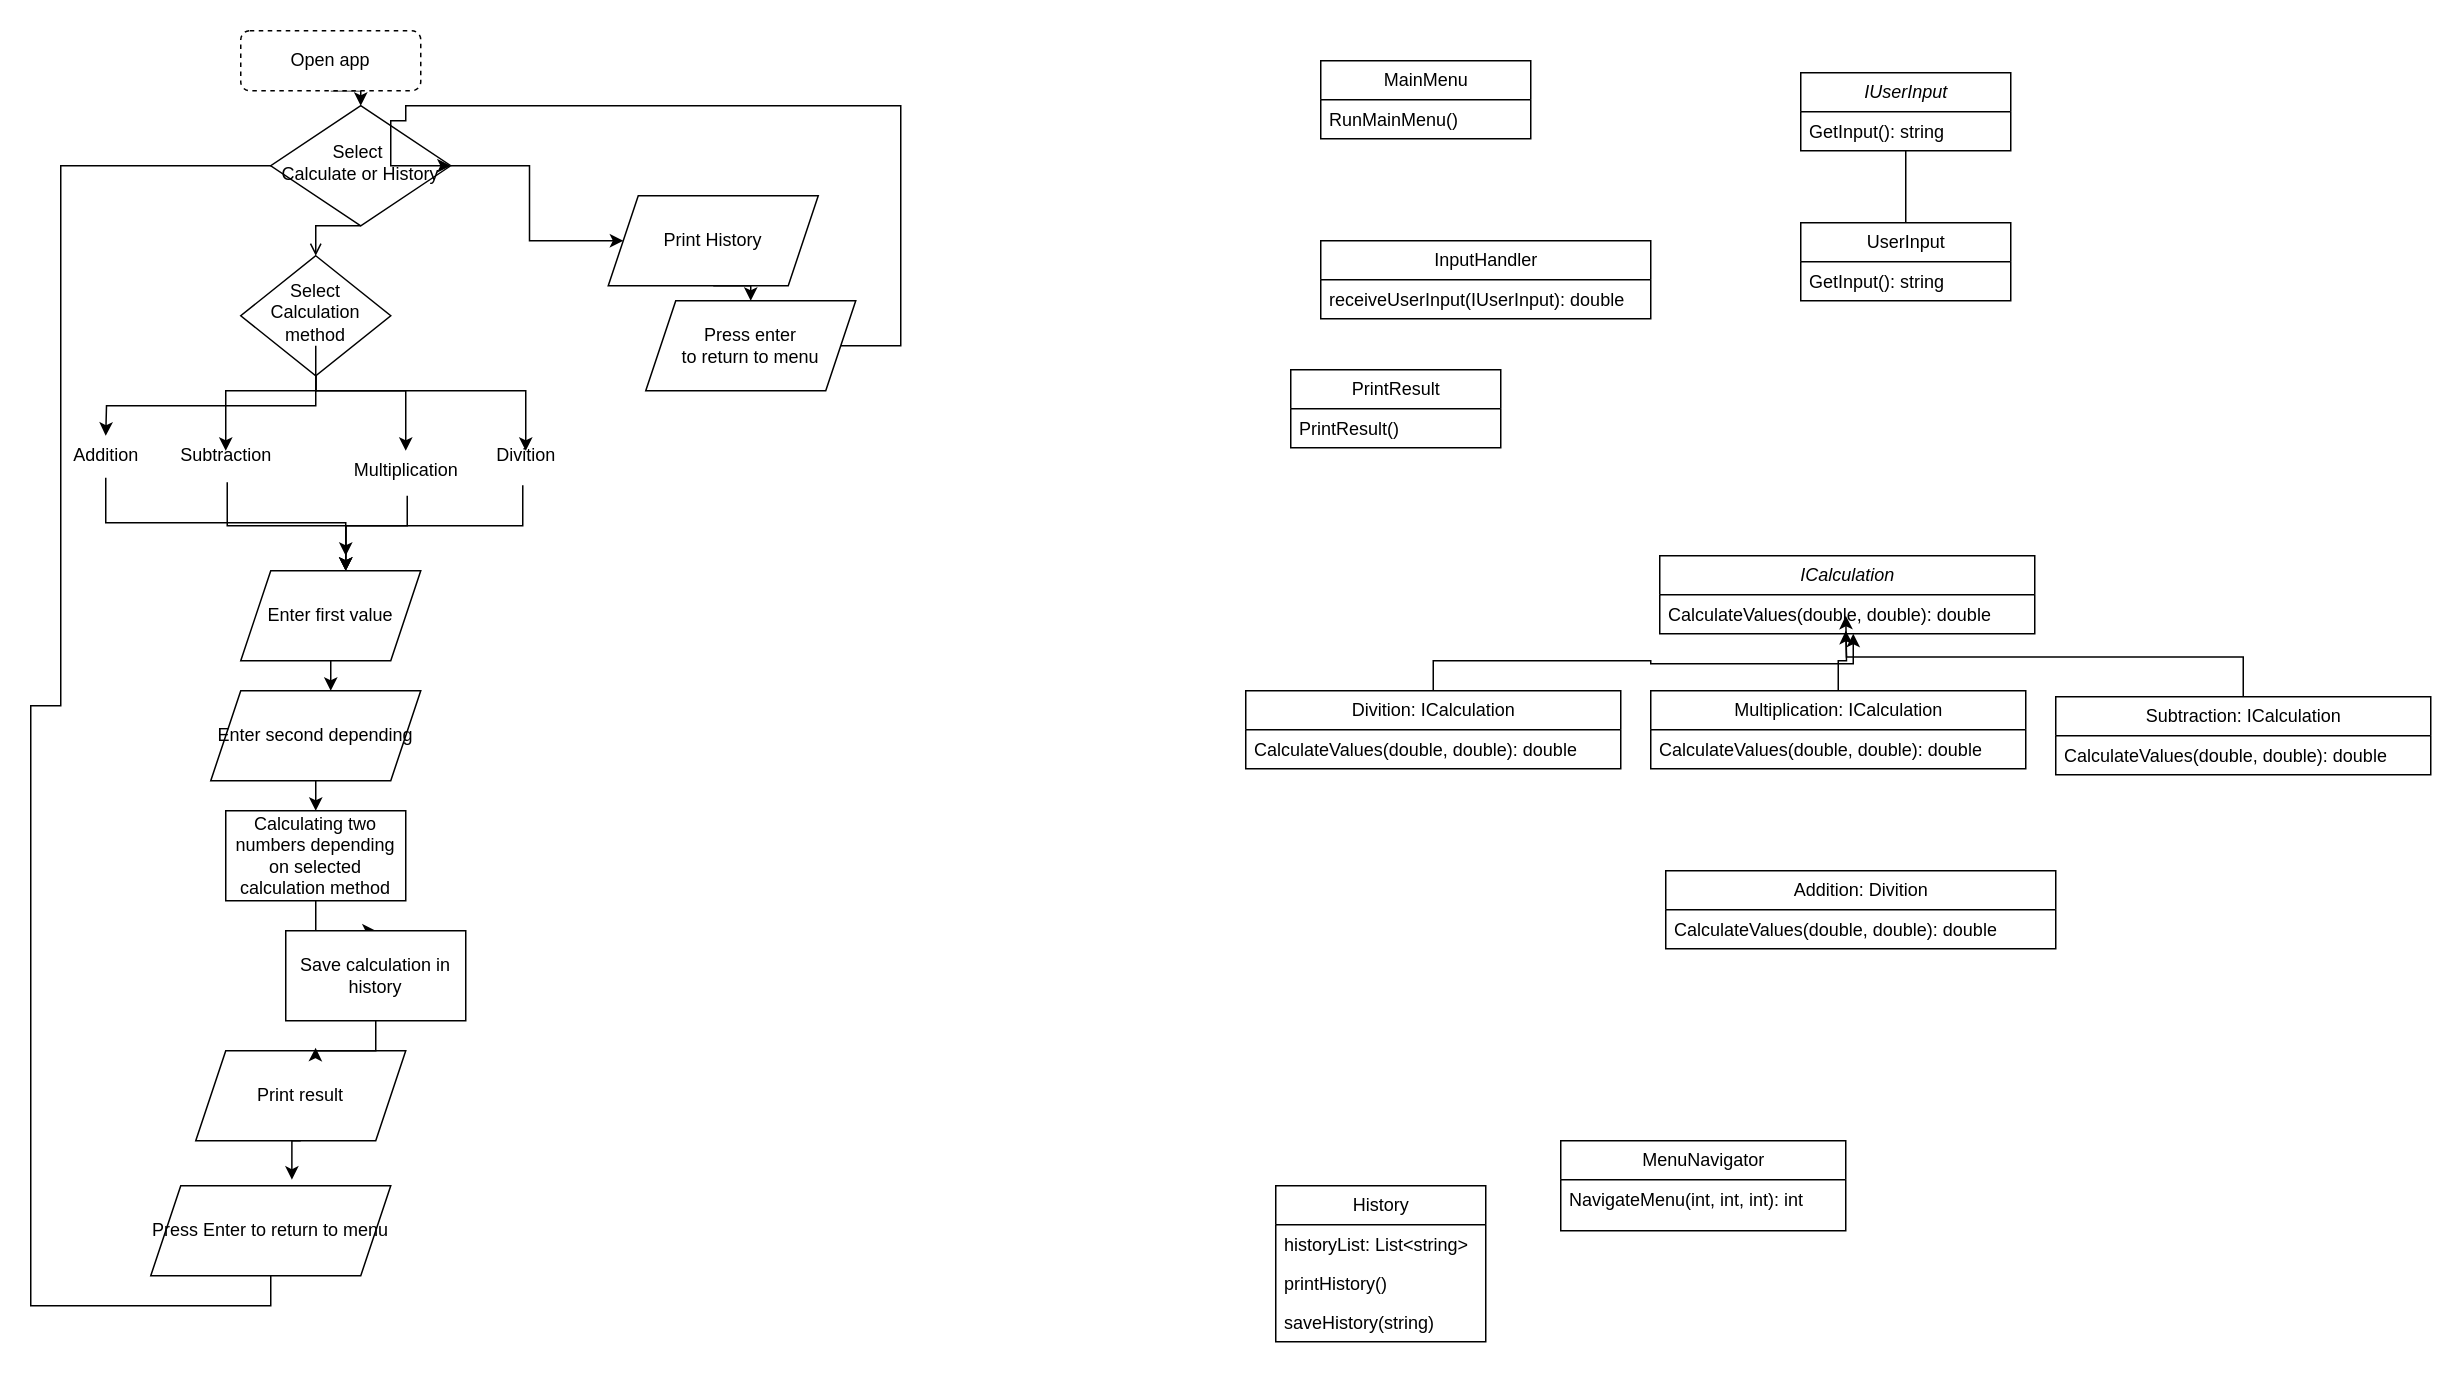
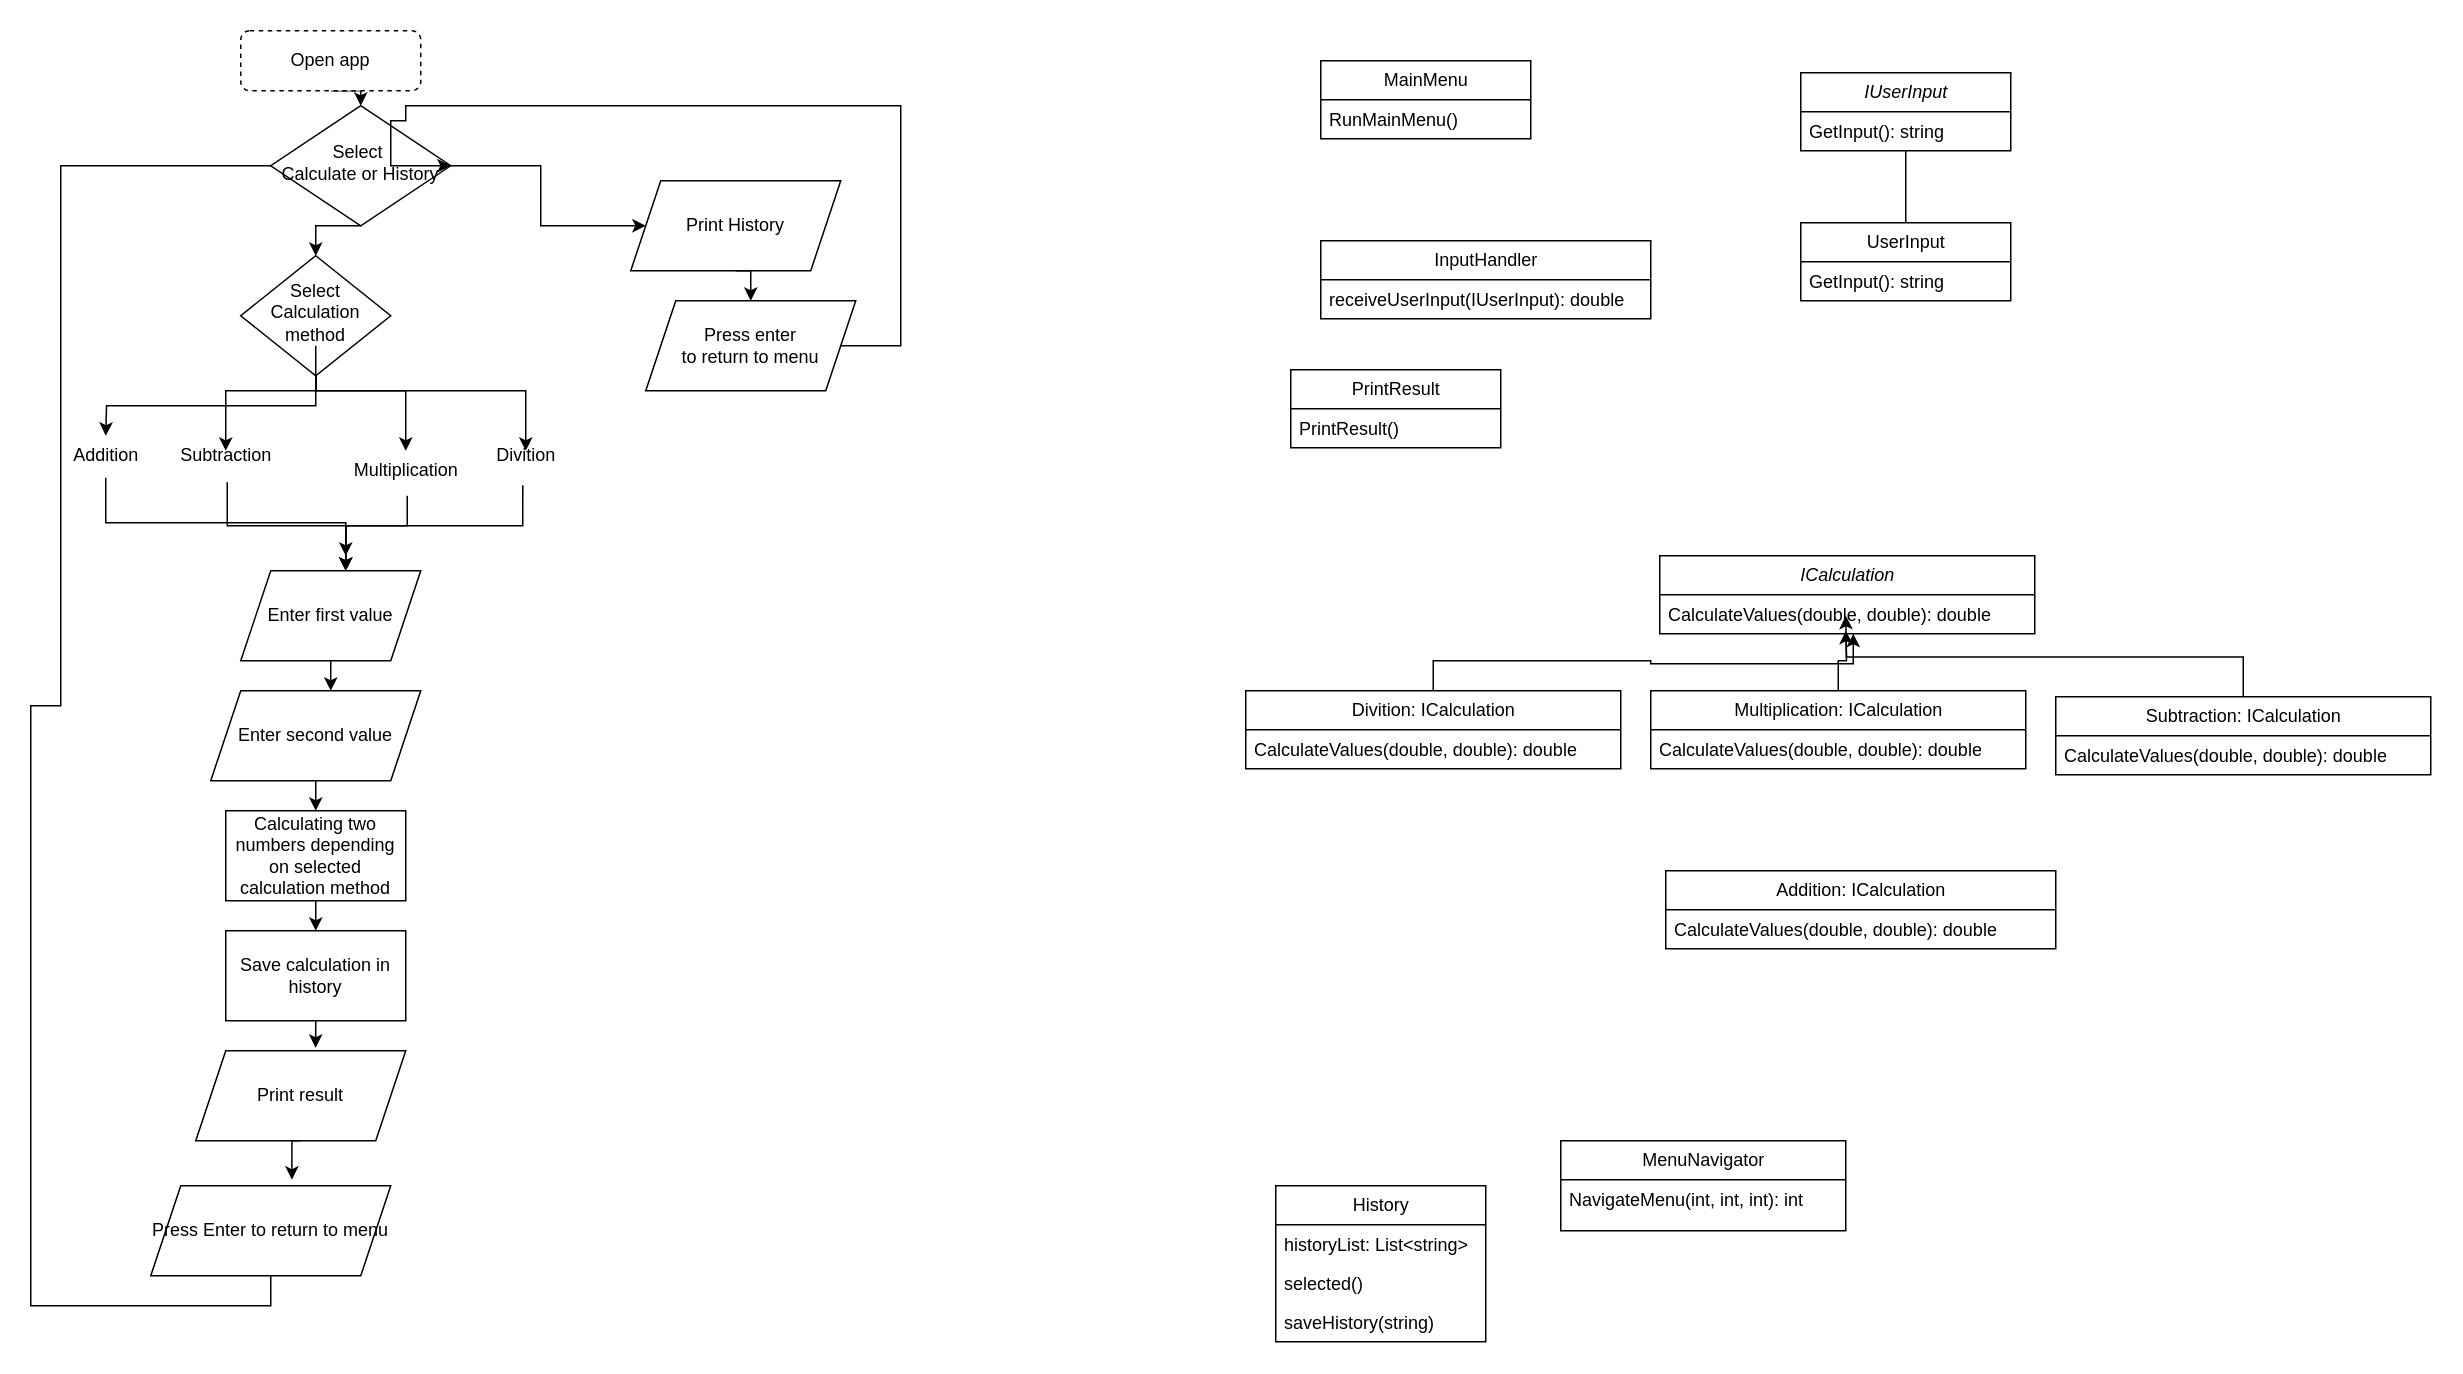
node "Print History": moved (713, 241) -> (736, 226)
edge "Select Calculate or History" -> "Select Calculation method": arrowhead open -> classic
node "Enter second depending": label "Enter second depending" -> "Enter second value"
node "Addition: Divition": label "Addition: Divition" -> "Addition: ICalculation"
node "Save calculation in history": moved (376, 976) -> (316, 976)
node "printHistory()": label "printHistory()" -> "selected()"
